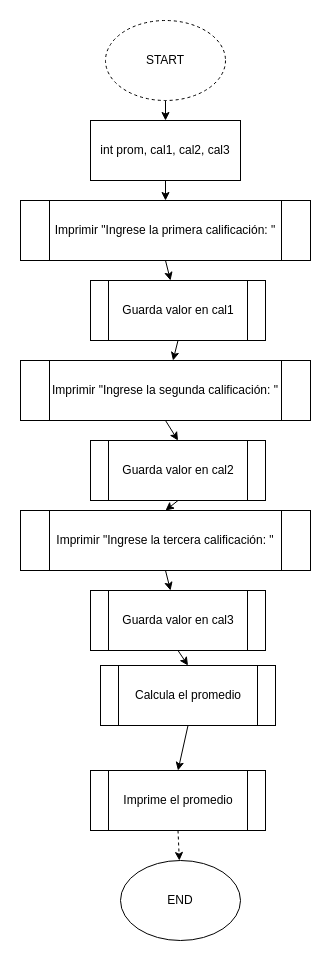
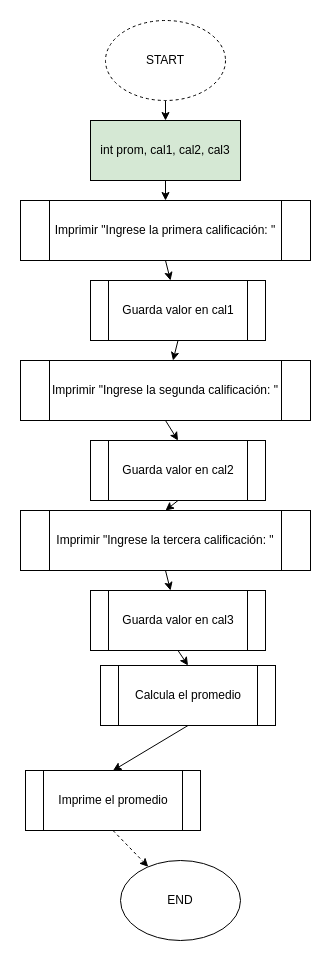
node "int prom, cal1, cal2, cal3": fillcolor #ffffff -> #d5e8d4
node "Imprime el promedio": moved (178, 801) -> (113, 801)
